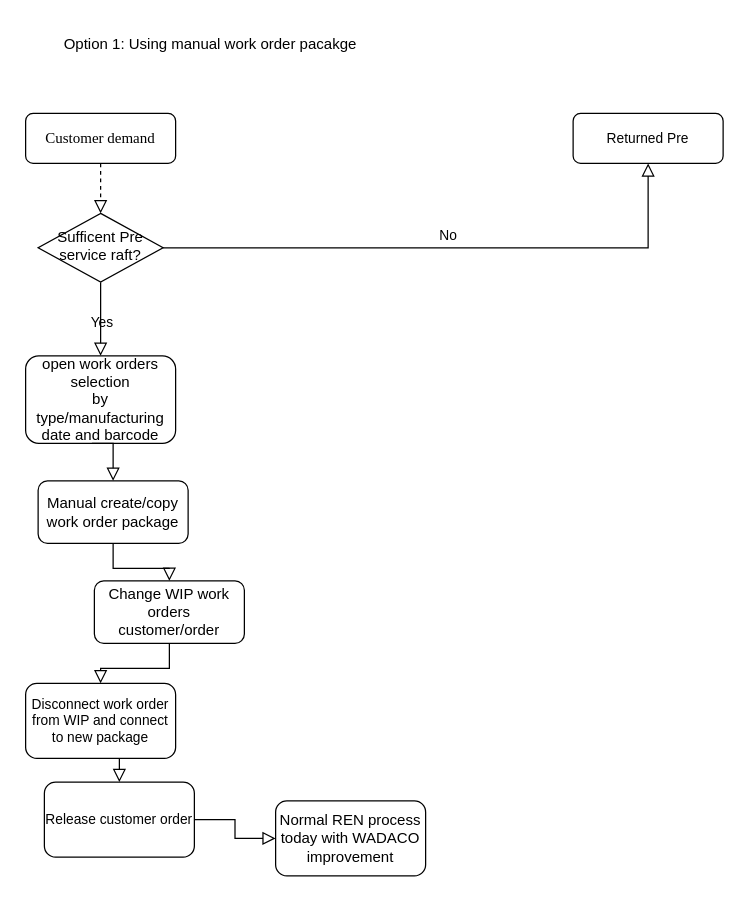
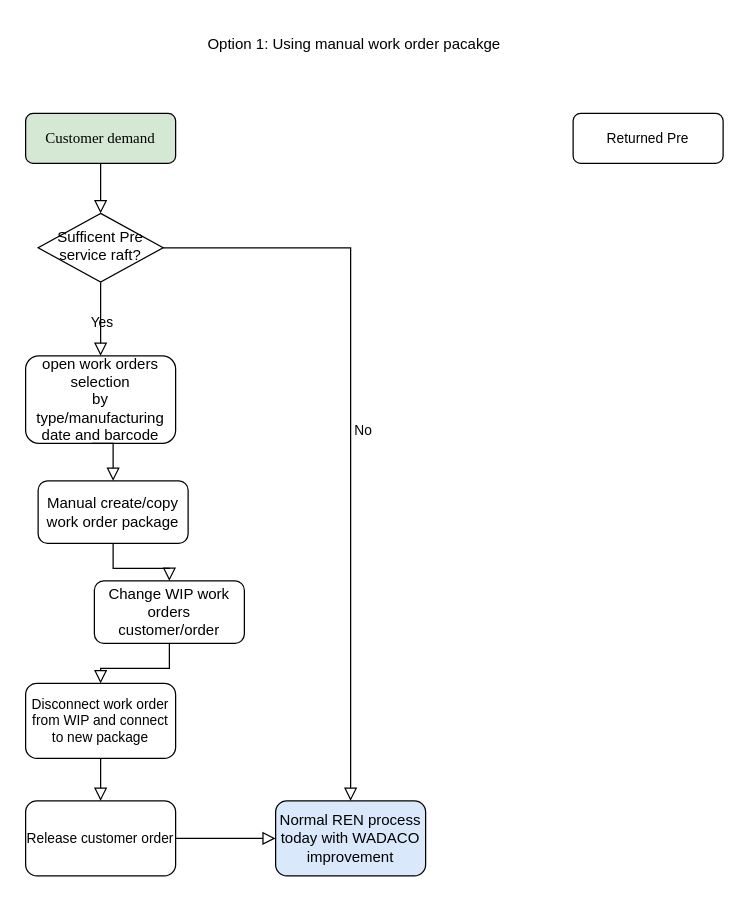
node "Option 1: Using manual work order pacakge": moved (211, 44) -> (354, 44)
node "Customer demand": fillcolor #ffffff -> #d5e8d4
edge "Customer demand" -> "Sufficent Pre service raft?": style dashed -> solid
edge "Sufficent Pre service raft?" -> "Returned Pre": now "Sufficent Pre service raft?" -> "Normal REN process today with WADACO improvement"
node "Release customer order": moved (119, 819) -> (101, 838)
node "Normal REN process today with WADACO improvement": fillcolor #ffffff -> #dae8fc
